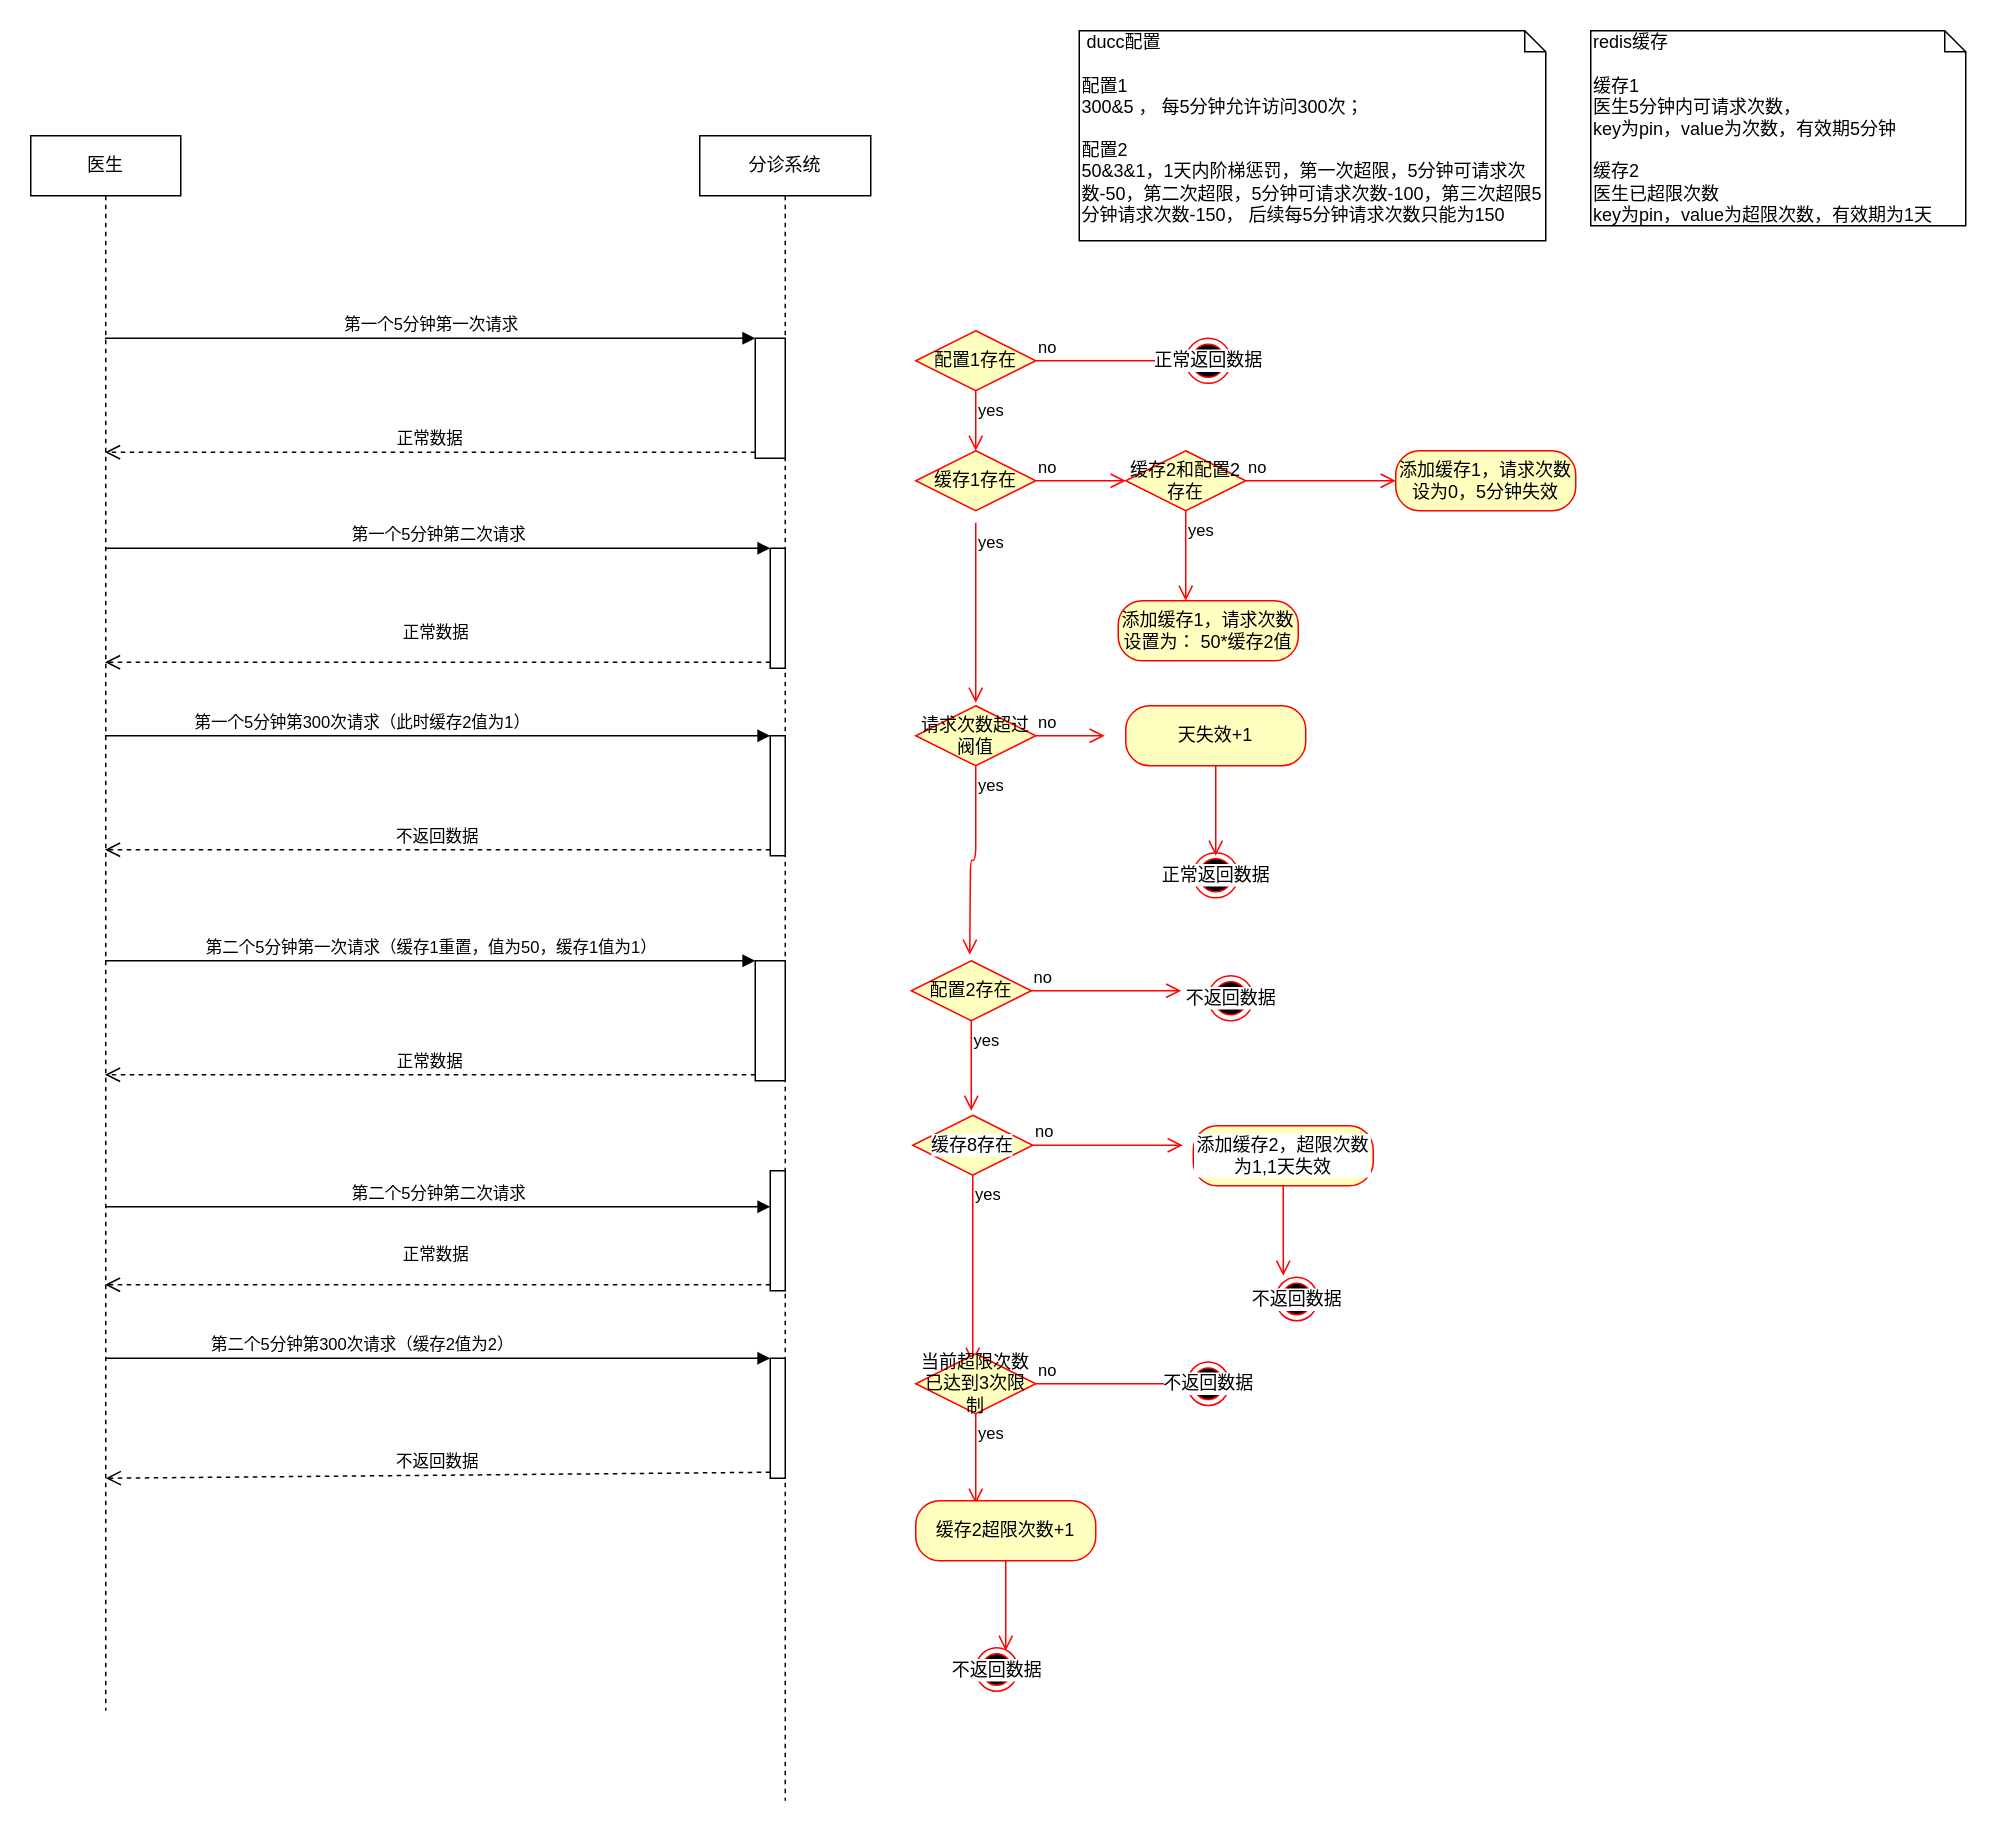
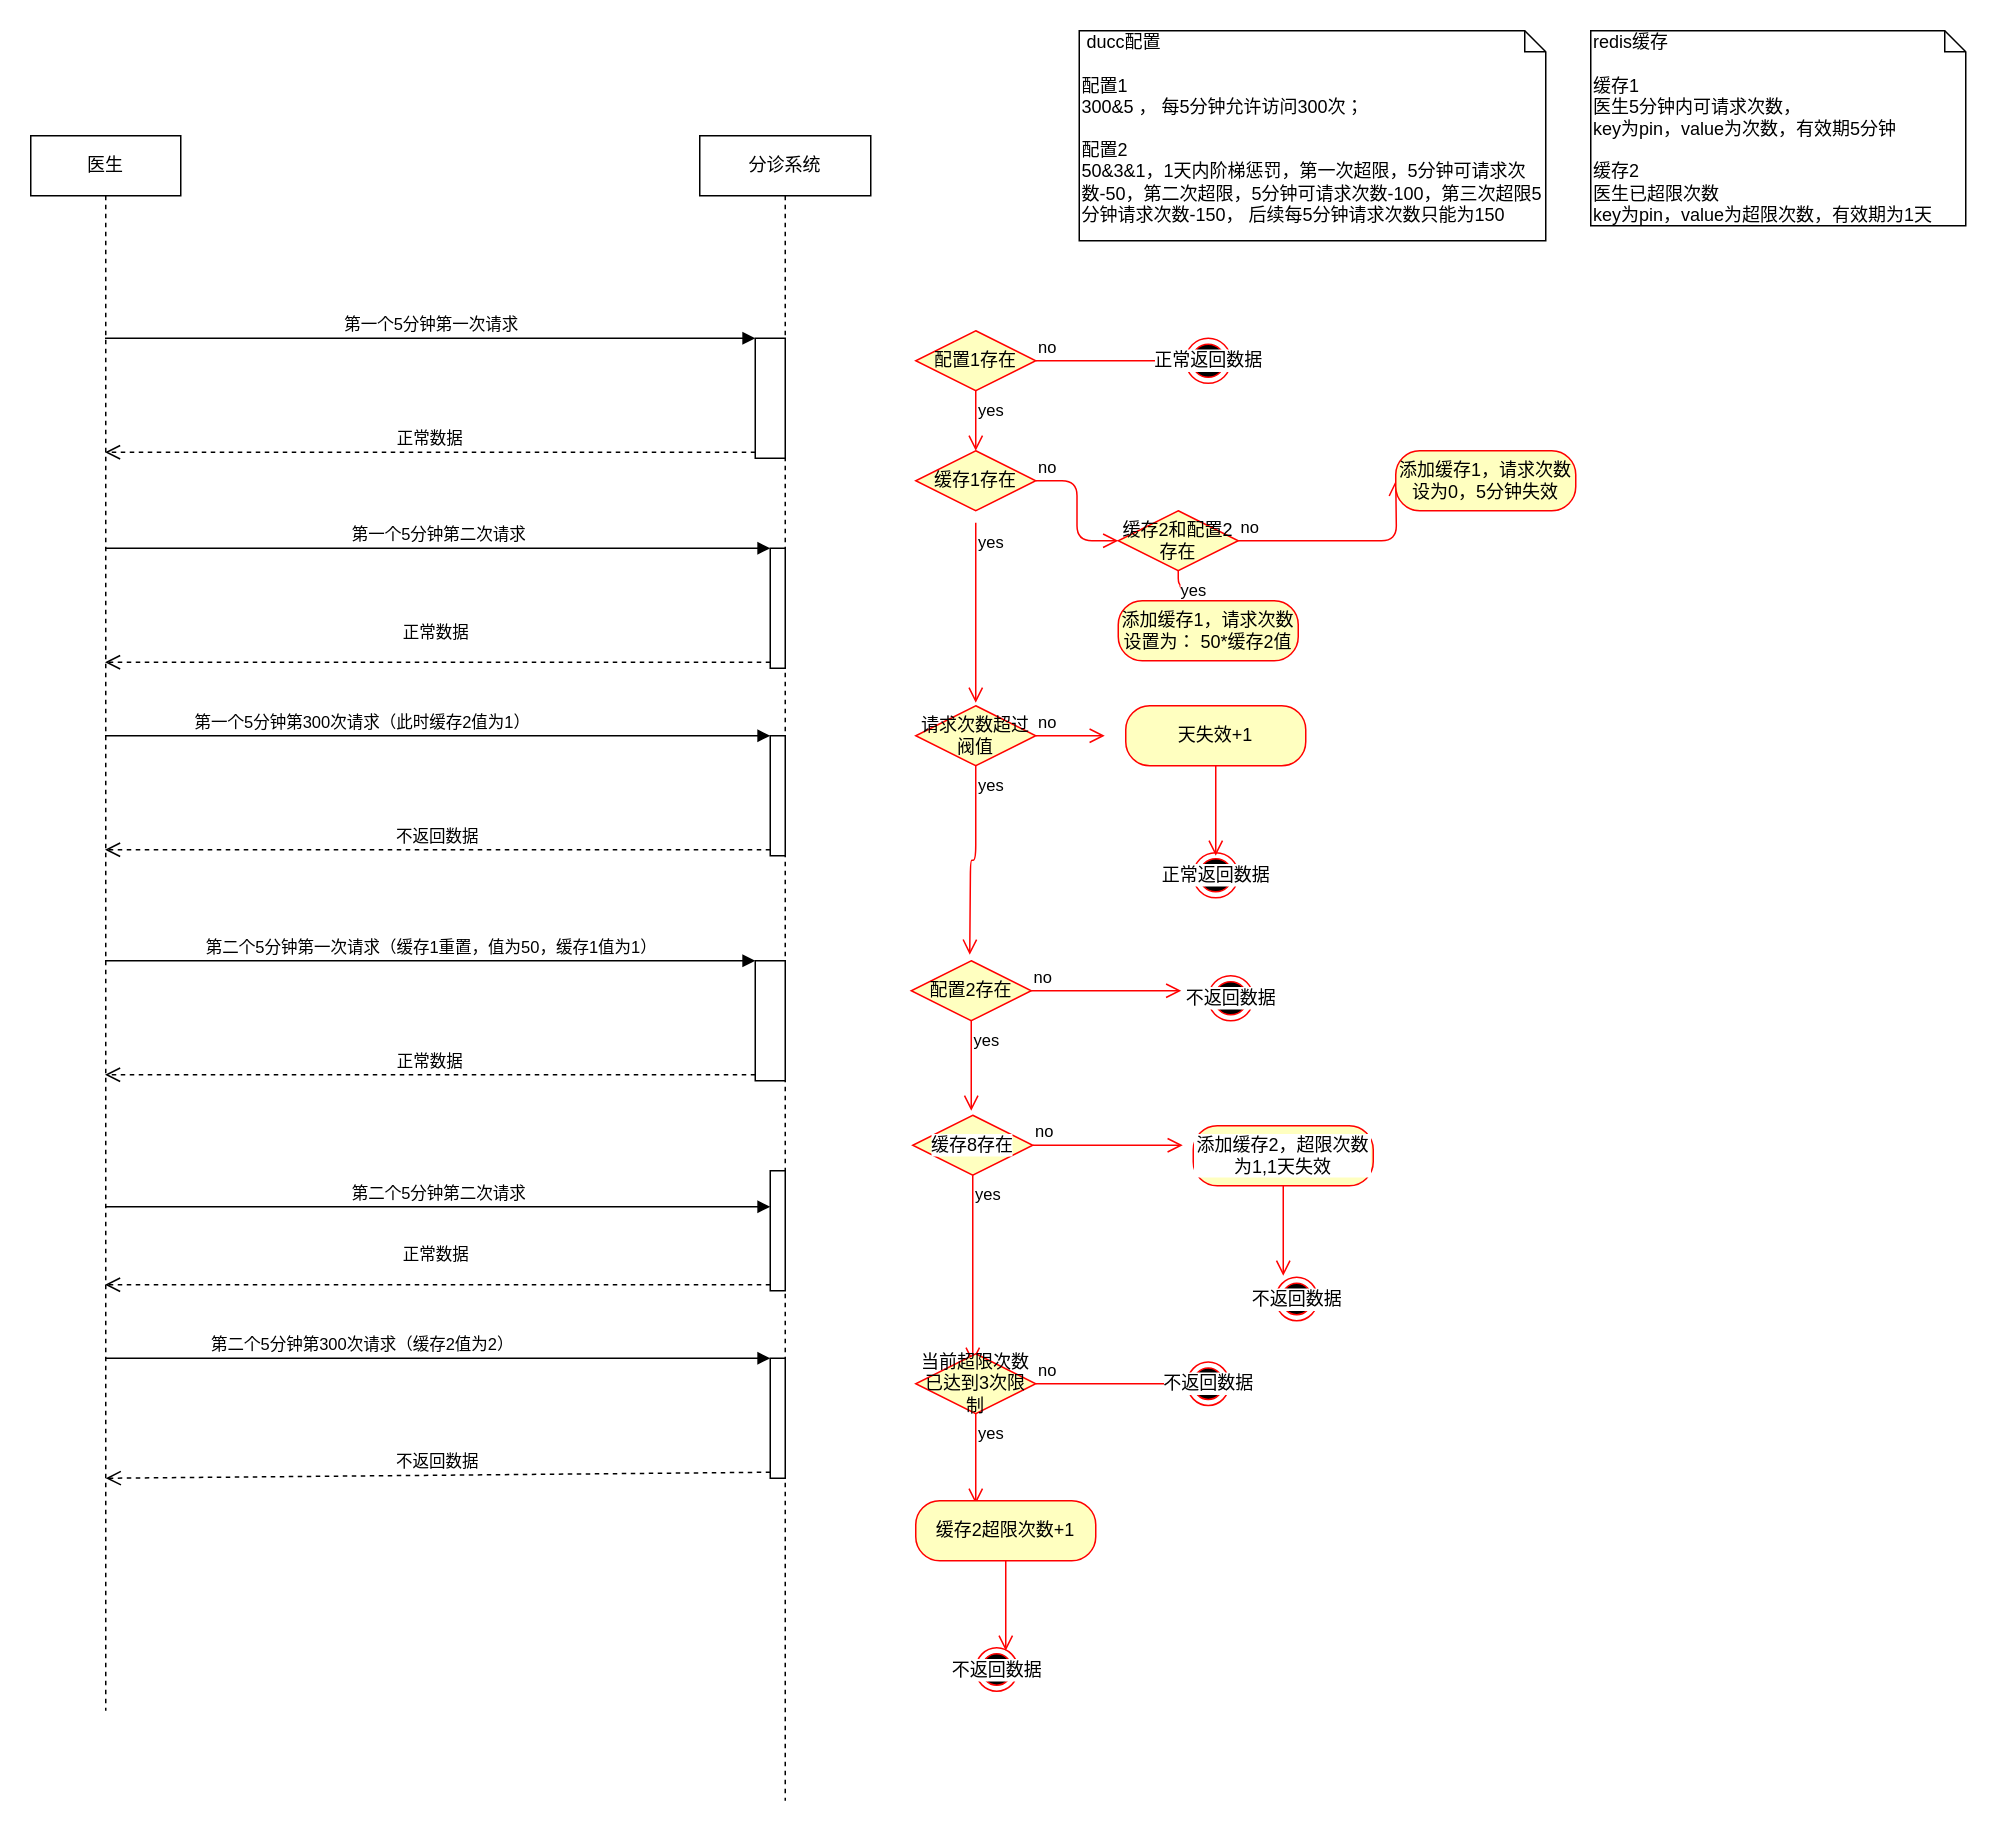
node "缓存2和配置2存在": moved (1186, 481) -> (1178, 541)
